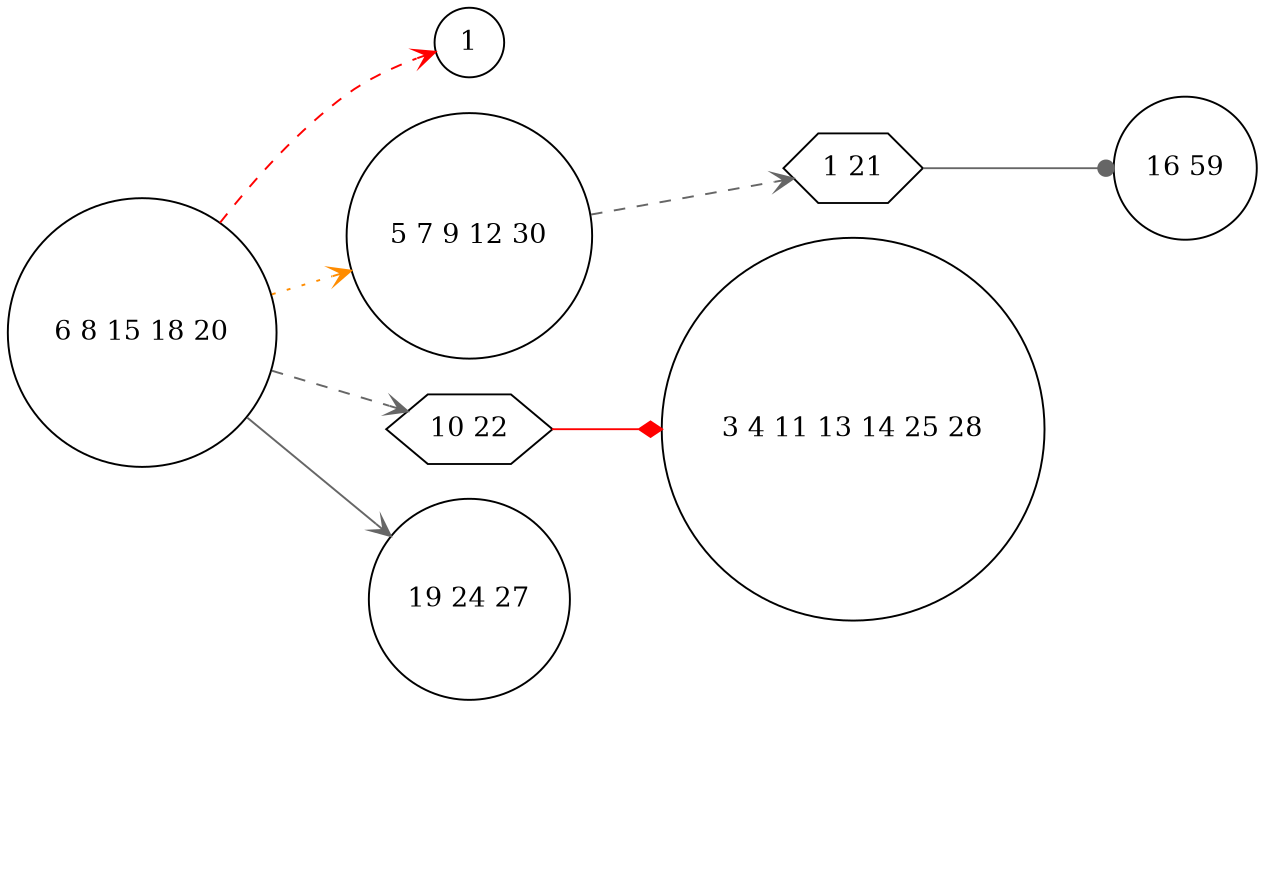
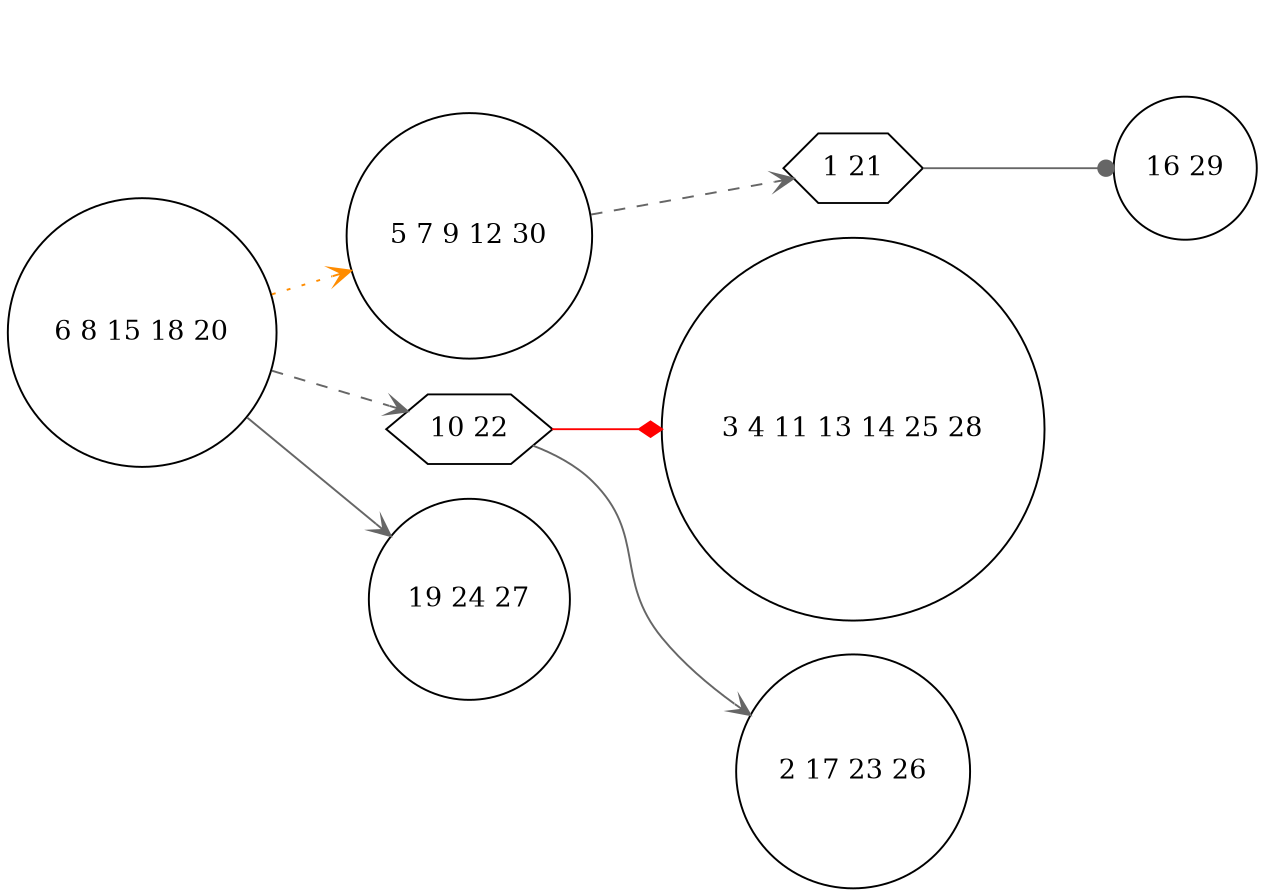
node "1": removed
node "16 59": label "16 59" -> "16 29"
node "2 17 23 26": added
